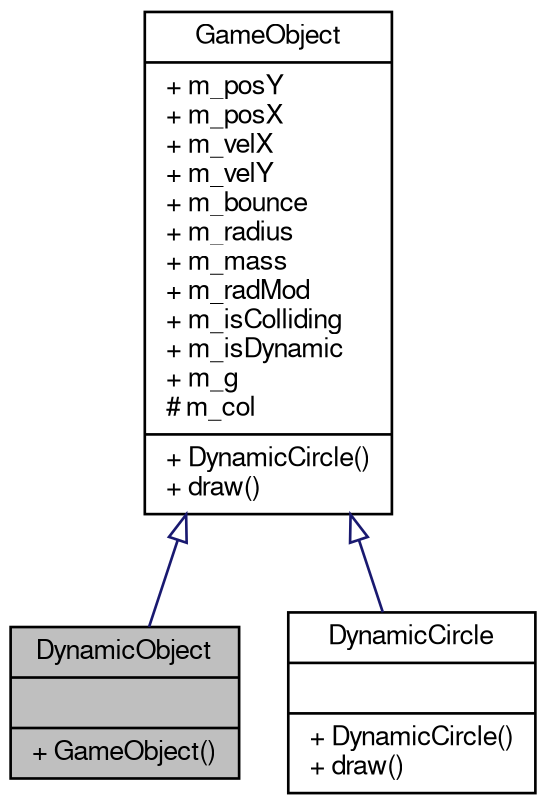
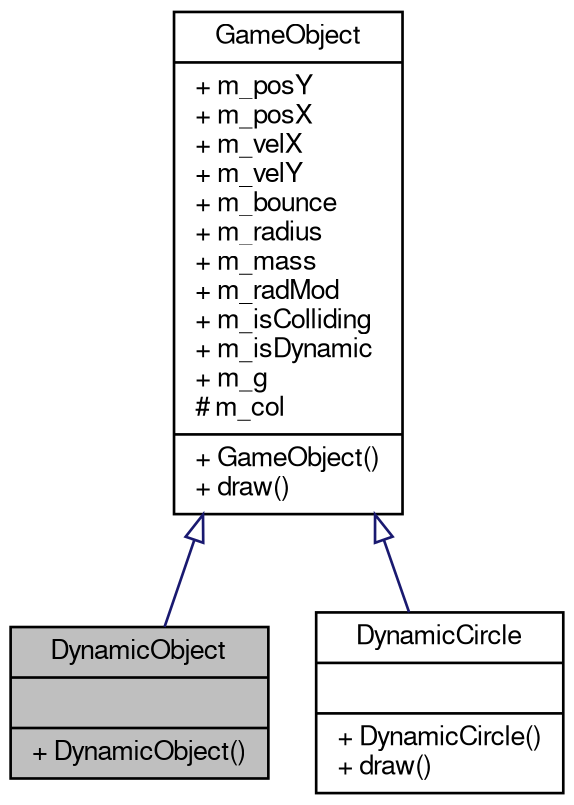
node "GameObject": text "+ DynamicCircle()" -> "+ GameObject()"
node "DynamicObject": text "+ GameObject()" -> "+ DynamicObject()"
